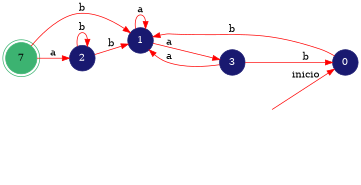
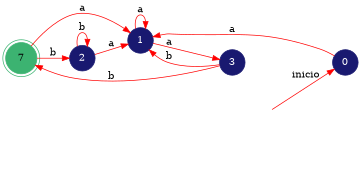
edge "7" -> "1": label "b" -> "a"
edge "0" -> "1": label "b" -> "a"
edge "2" -> "1": label "b" -> "a"
edge "7" -> "2": label "a" -> "b"
edge "3" -> "1": label "a" -> "b"
edge "3" -> "0": now "3" -> "7"
